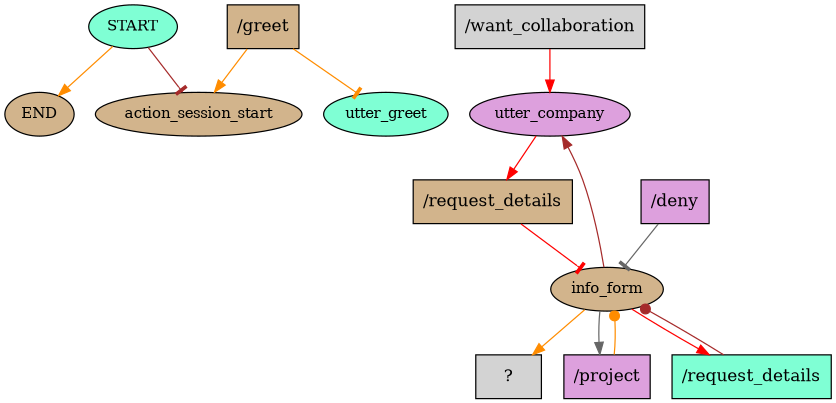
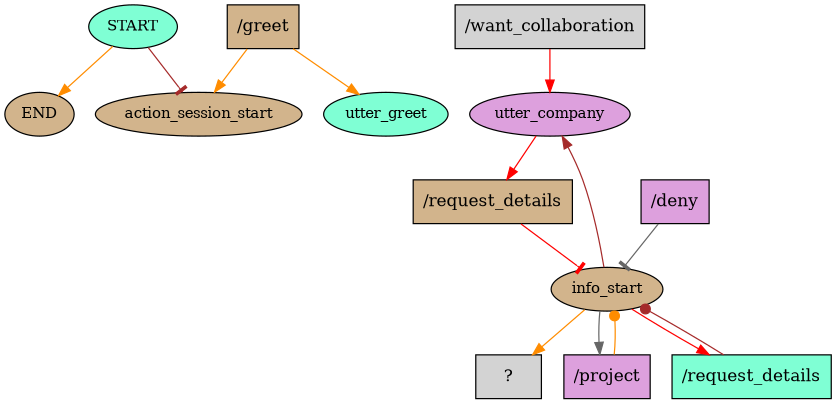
edge "/greet" -> "utter_greet": arrowhead tee -> normal
node "info_form": label "info_form" -> "info_start"
